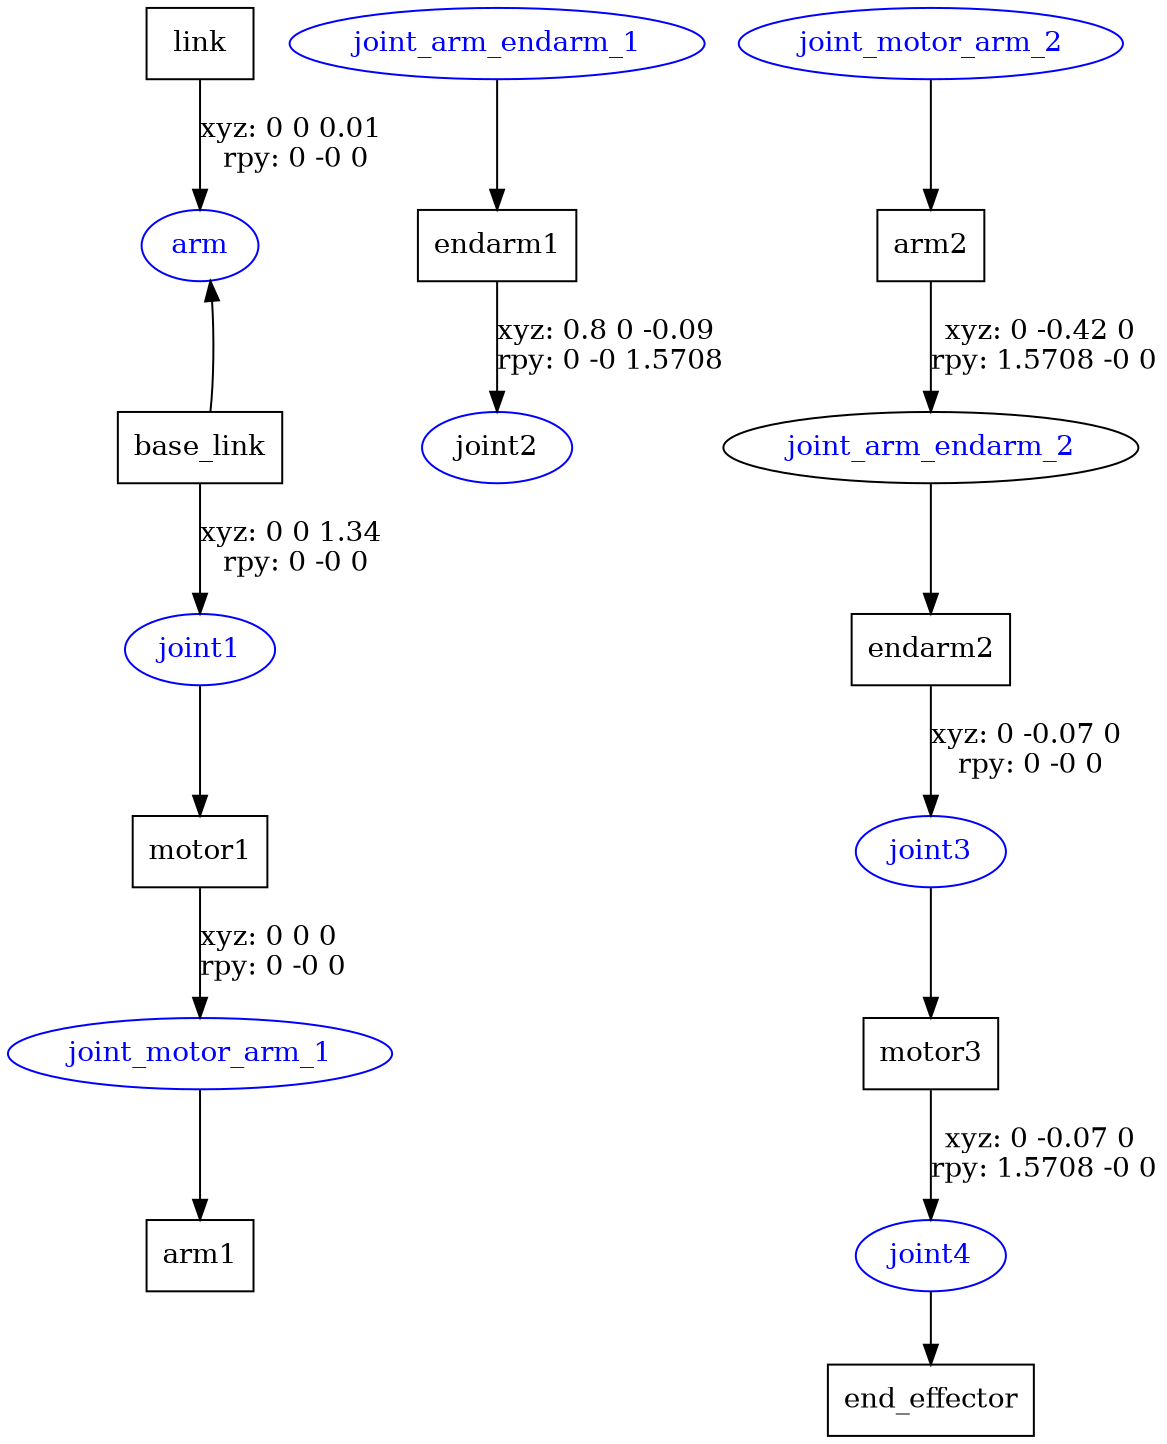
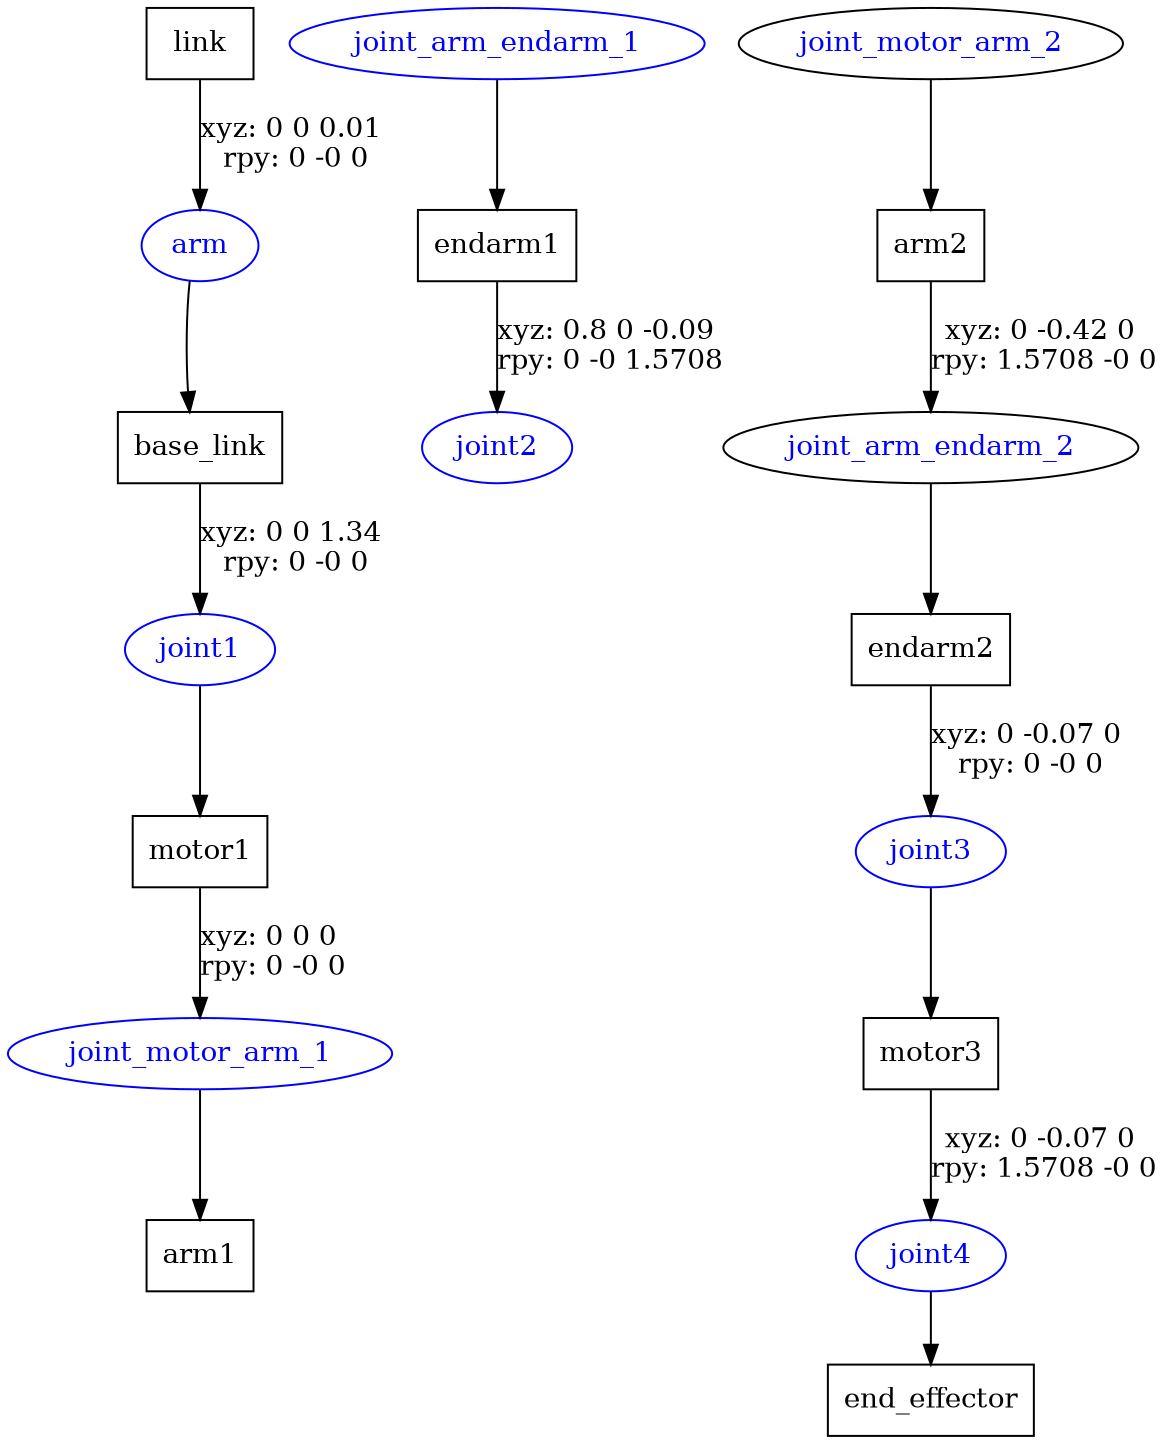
node "joint_motor_arm_2": color blue -> black
edge "base_link" -> "arm": reversed
node "joint2": fontcolor black -> blue
